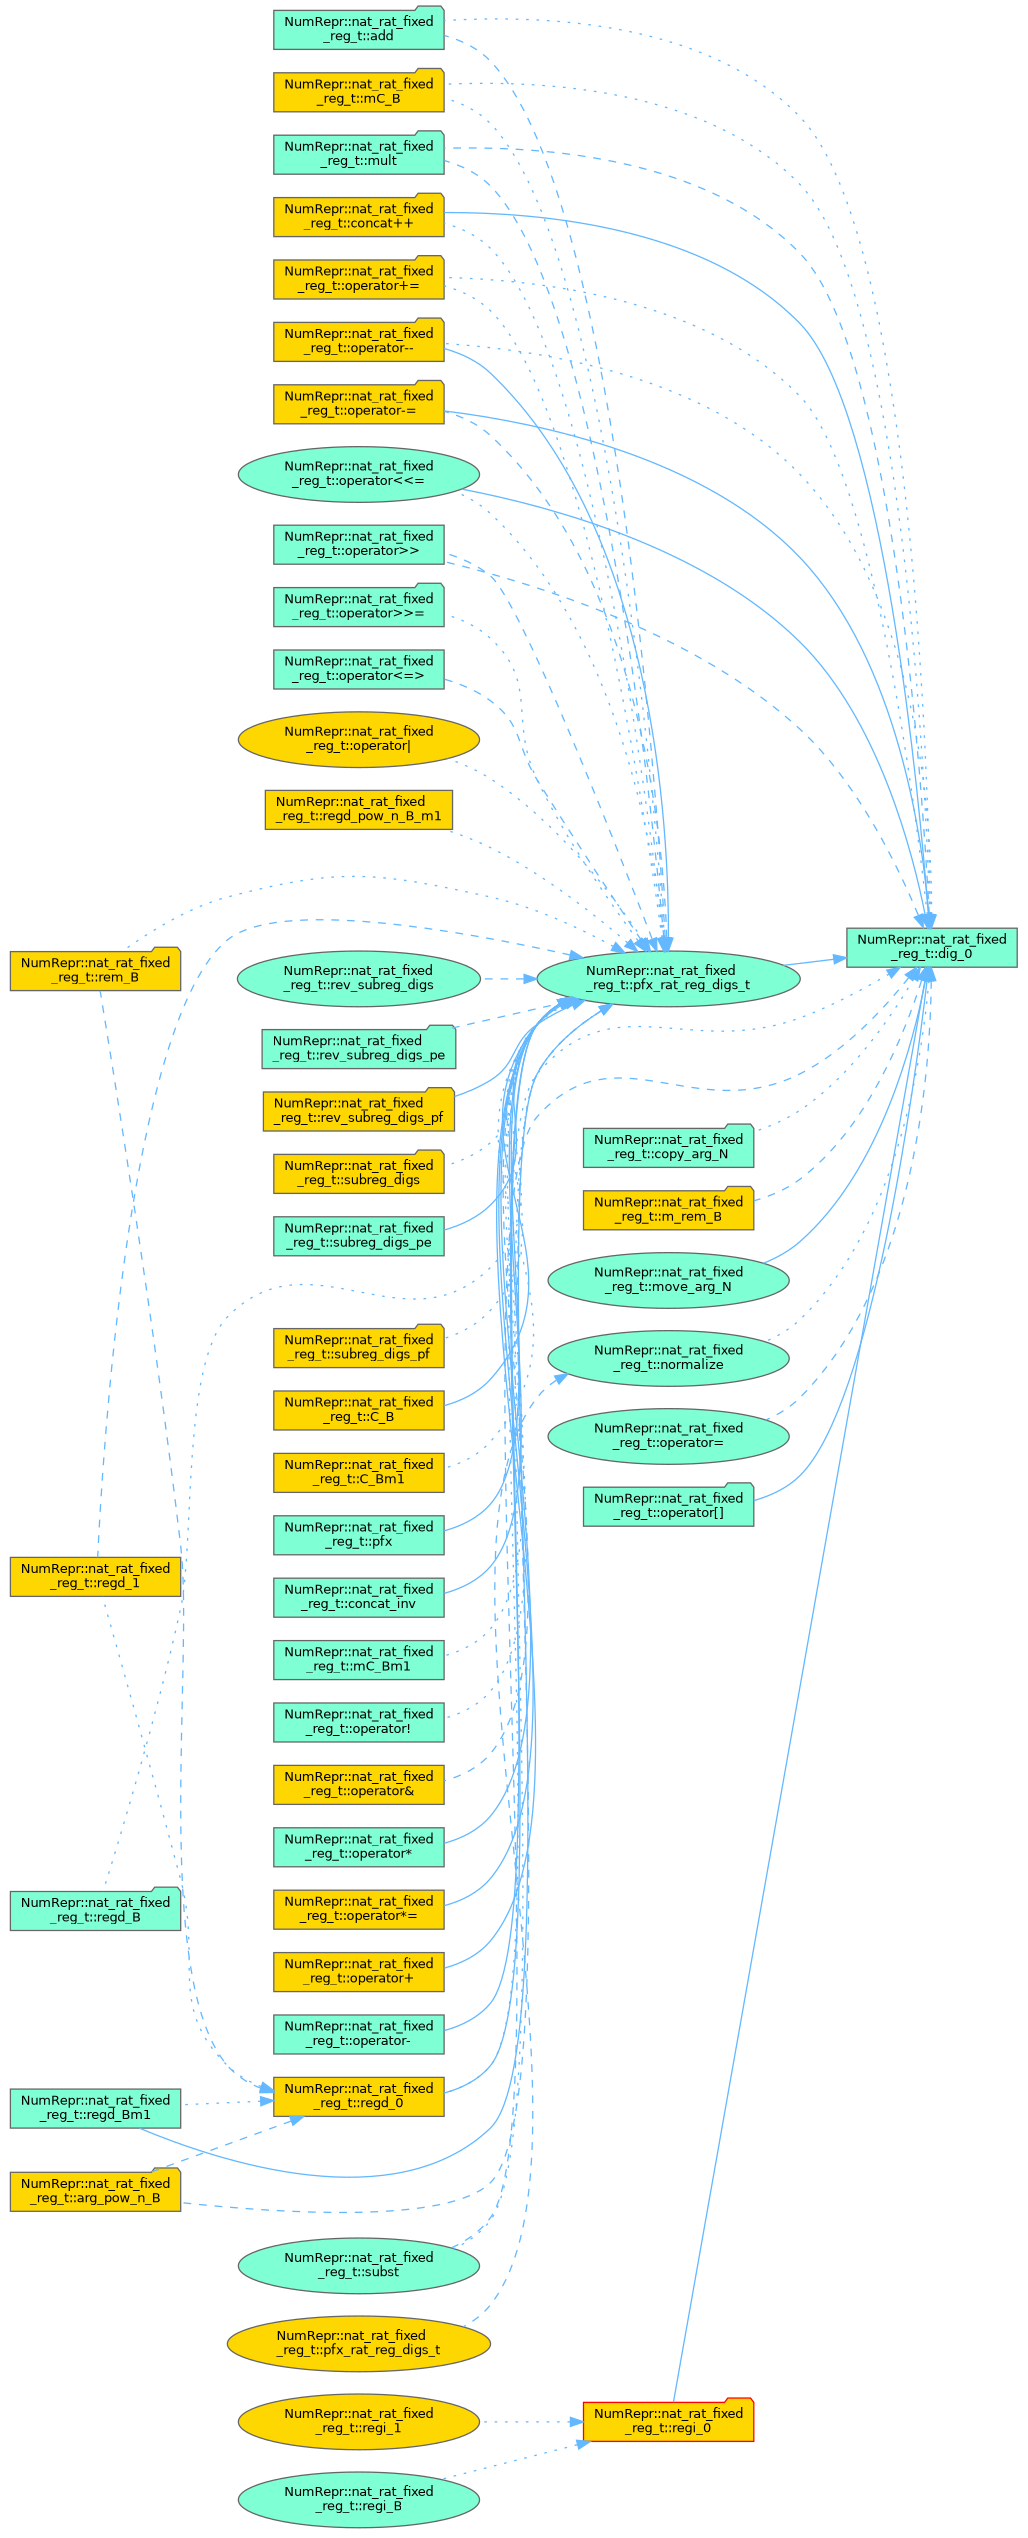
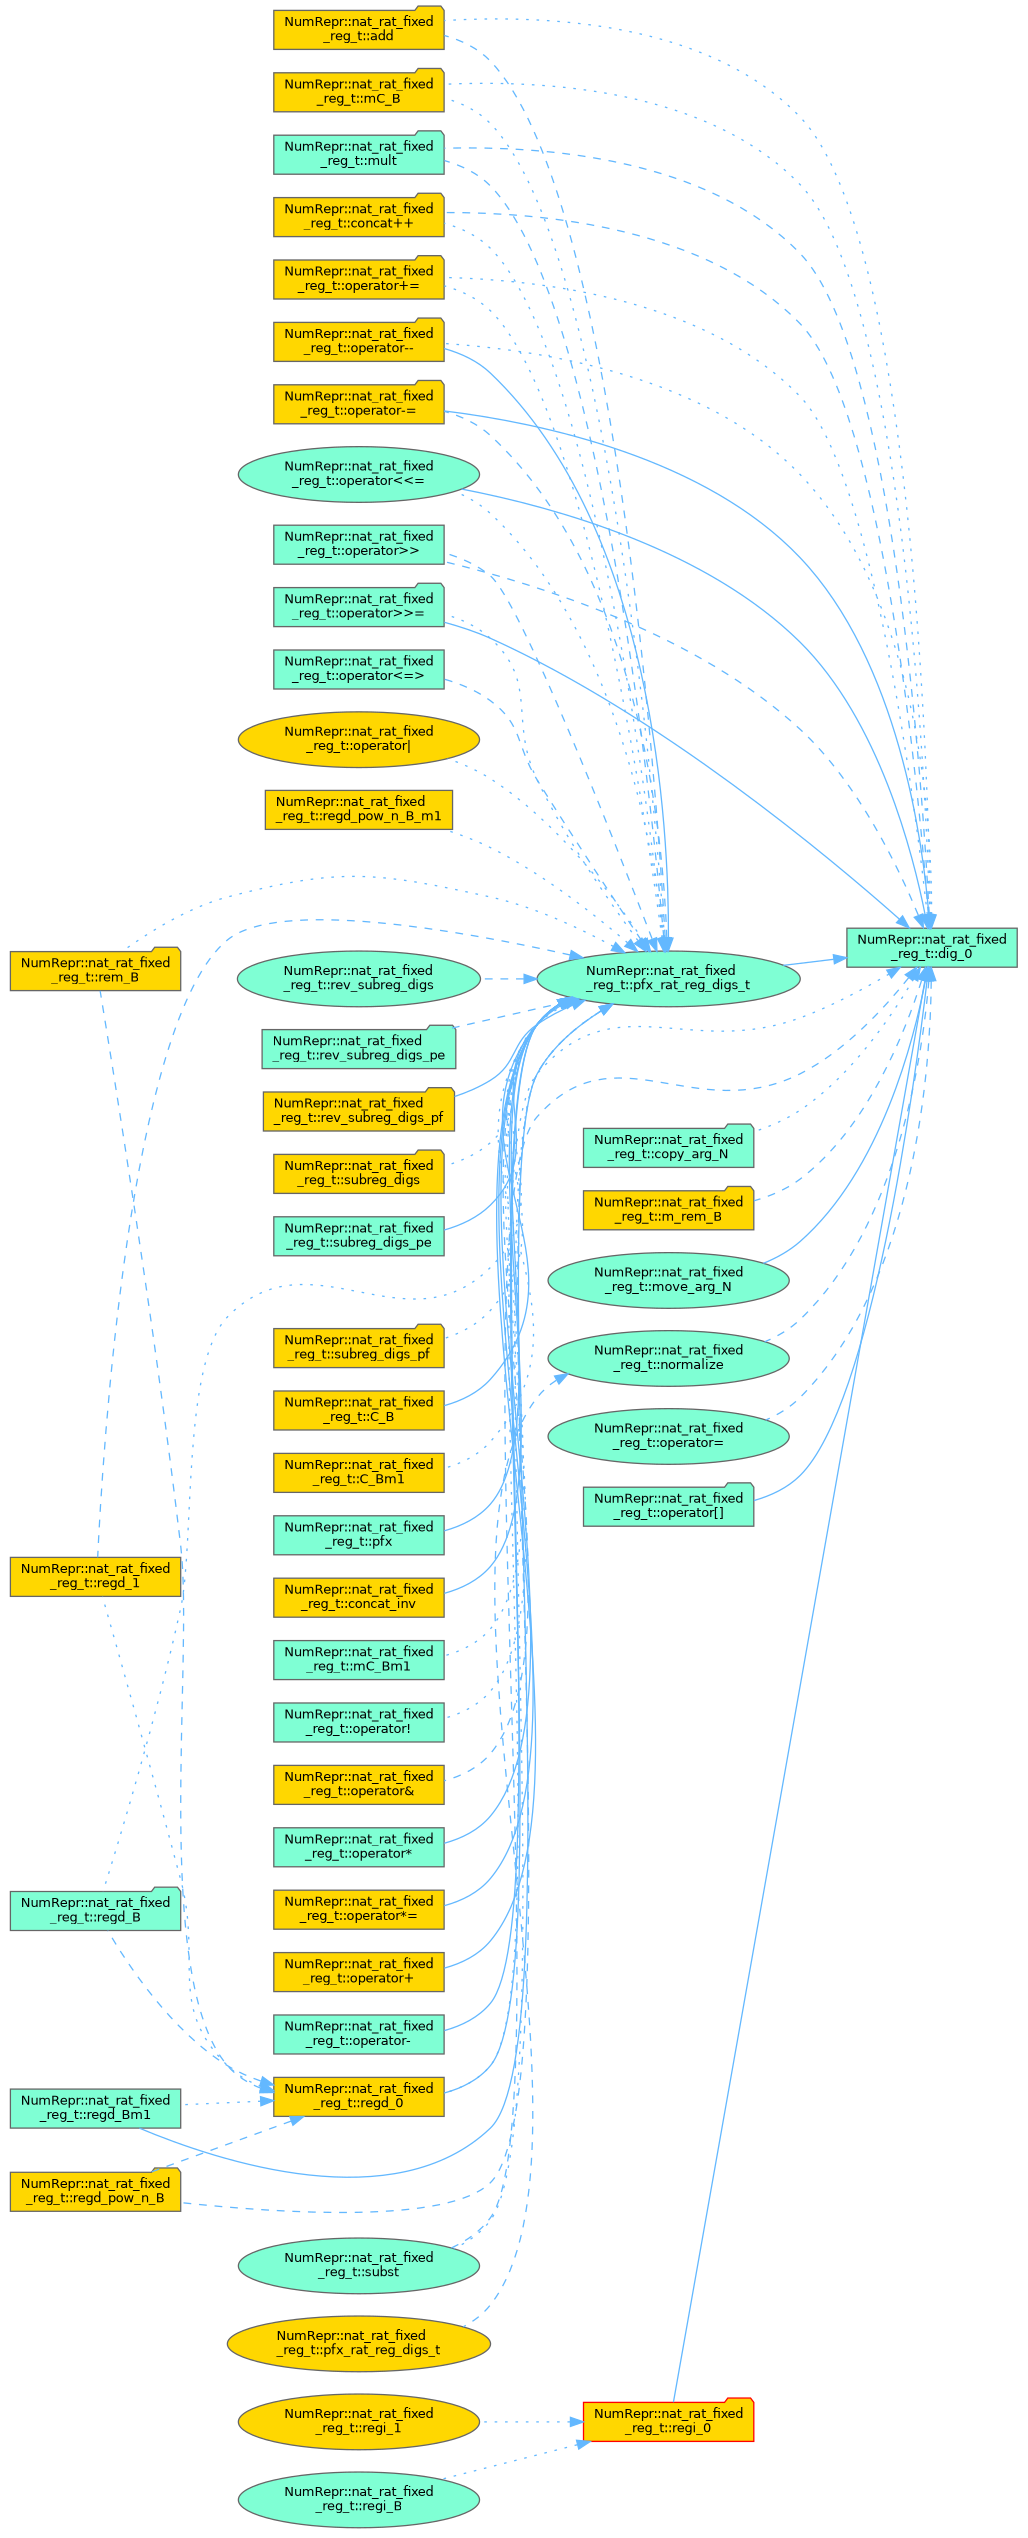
node "NumRepr::nat_rat_fixed _reg_t::add": fillcolor aquamarine -> gold
edge "NumRepr::nat_rat_fixed _reg_t::concat++" -> "NumRepr::nat_rat_fixed _reg_t::dig_0": style solid -> dashed
edge "NumRepr::nat_rat_fixed _reg_t::operator>>=" -> "NumRepr::nat_rat_fixed _reg_t::dig_0": added
edge "NumRepr::nat_rat_fixed _reg_t::normalize" -> "NumRepr::nat_rat_fixed _reg_t::dig_0": style dotted -> dashed
node "NumRepr::nat_rat_fixed _reg_t::concat_inv": fillcolor aquamarine -> gold
edge "NumRepr::nat_rat_fixed _reg_t::regd_B" -> "NumRepr::nat_rat_fixed _reg_t::regd_0": added
node "NumRepr::nat_rat_fixed _reg_t::arg_pow_n_B": label "NumRepr::nat_rat_fixed _reg_t::arg_pow_n_B" -> "NumRepr::nat_rat_fixed _reg_t::regd_pow_n_B"
